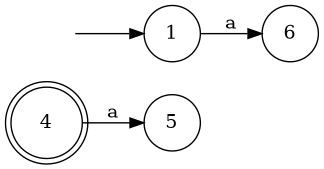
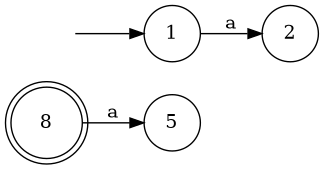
node "6": label "6" -> "2"
node "4": label "4" -> "8"
